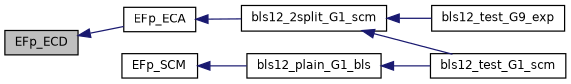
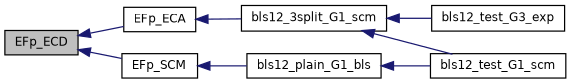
node "bls12_2split_G1_scm": label "bls12_2split_G1_scm" -> "bls12_3split_G1_scm"
node "bls12_test_G9_exp": label "bls12_test_G9_exp" -> "bls12_test_G3_exp"
edge "EFp_SCM" -> "EFp_ECD": added
